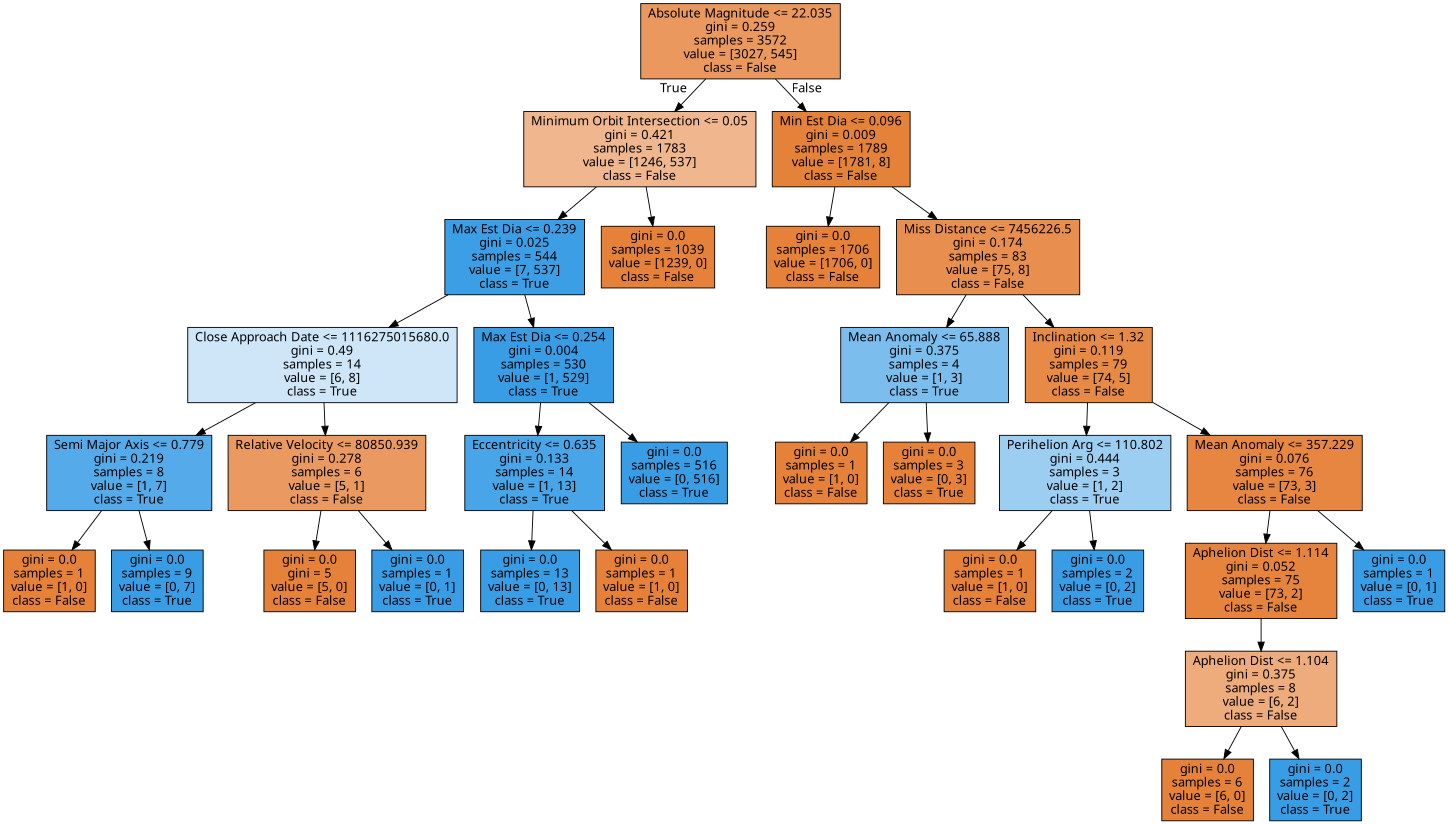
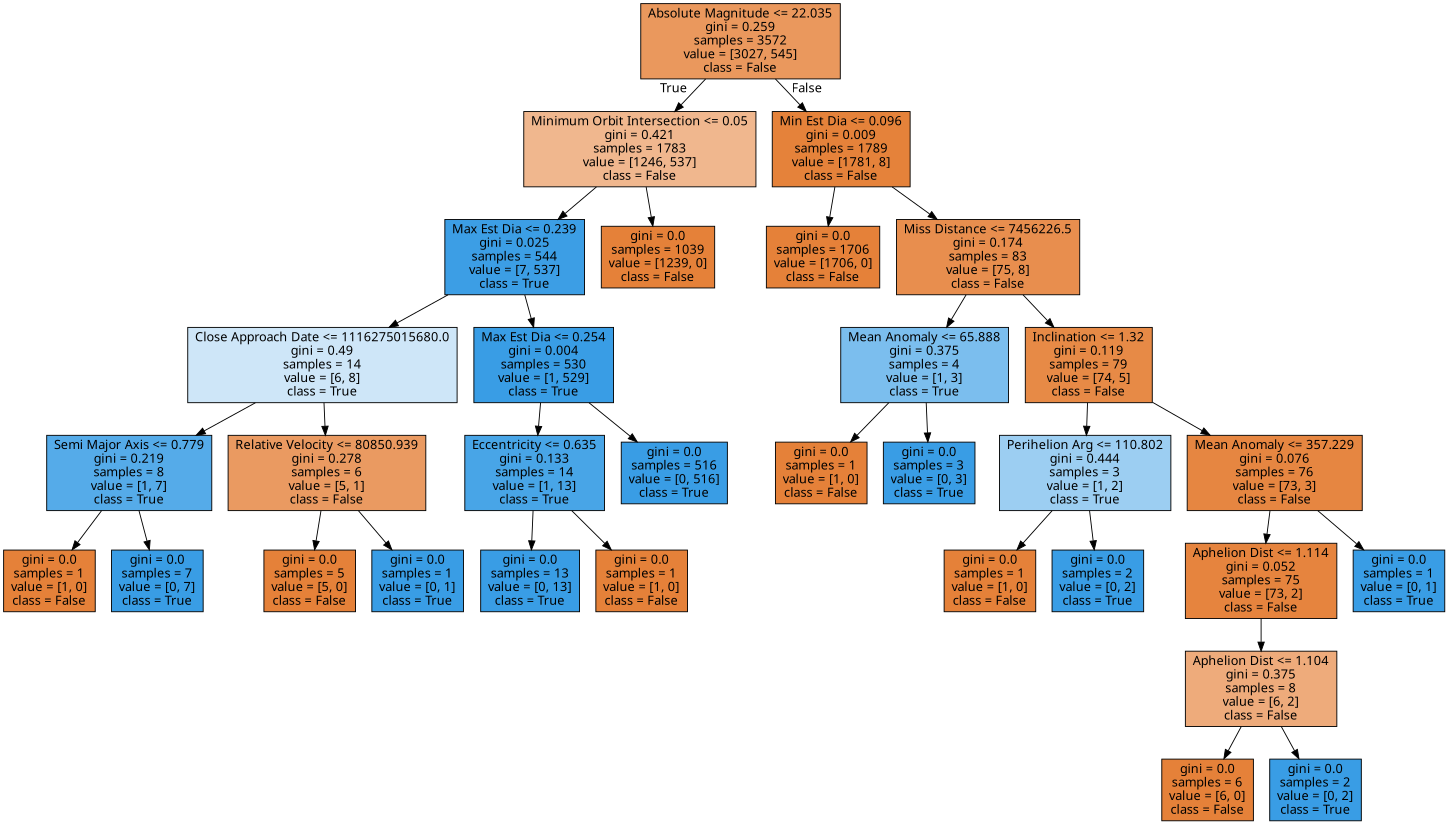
node "gini = 0.0 samples = 3 value = [0, 3] class = True": fillcolor #e58139 -> #399de5
node "gini = 0.0 samples = 9 value = [0, 7] class = True": label "gini = 0.0 samples = 9 value = [0, 7] class = True" -> "gini = 0.0 samples = 7 value = [0, 7] class = True"
node "gini = 0.0 gini = 5 value = [5, 0] class = False": label "gini = 0.0 gini = 5 value = [5, 0] class = False" -> "gini = 0.0 samples = 5 value = [5, 0] class = False"
